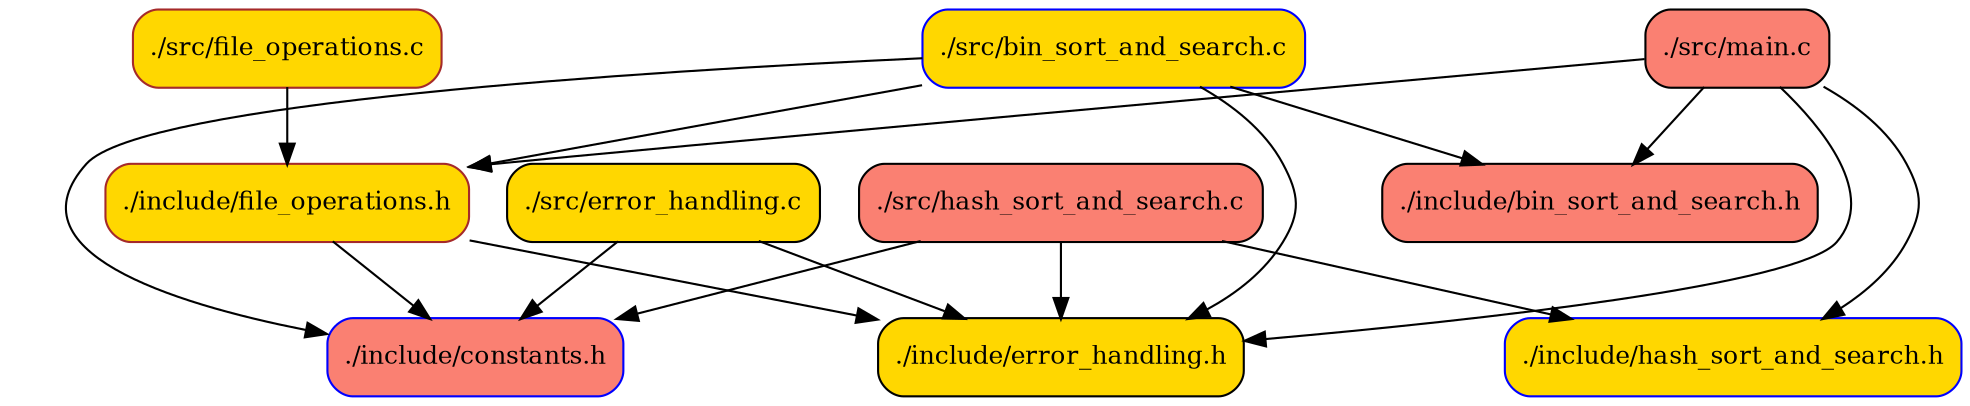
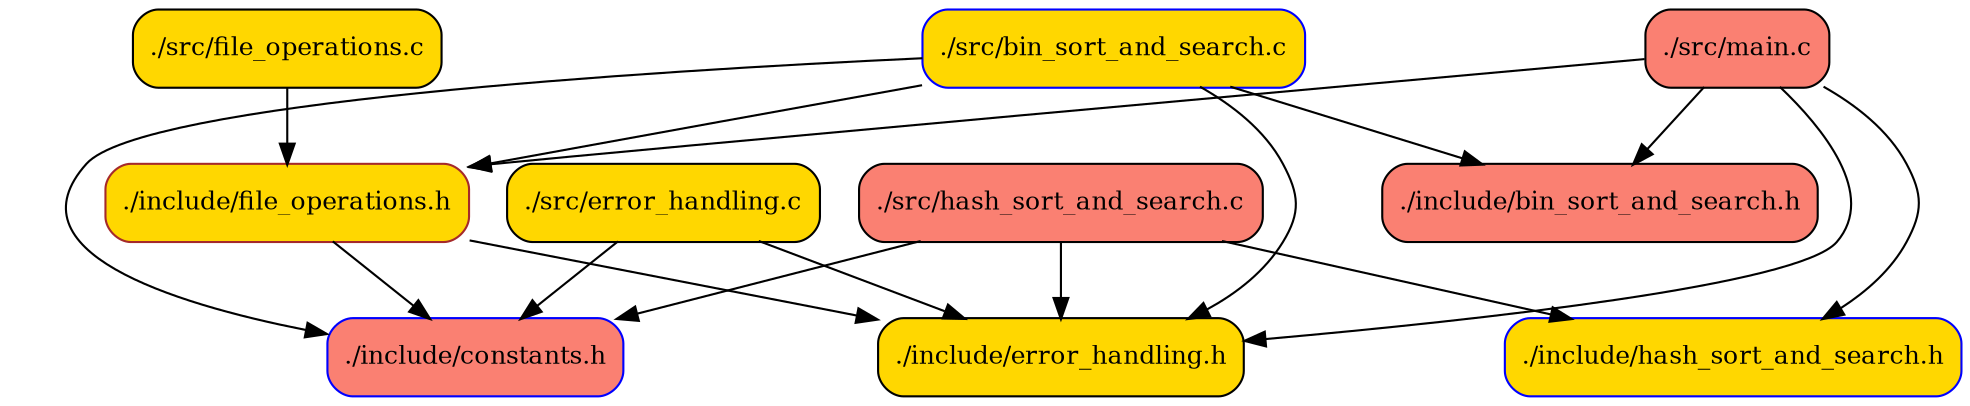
node "./src/file_operations.c": color brown -> black
